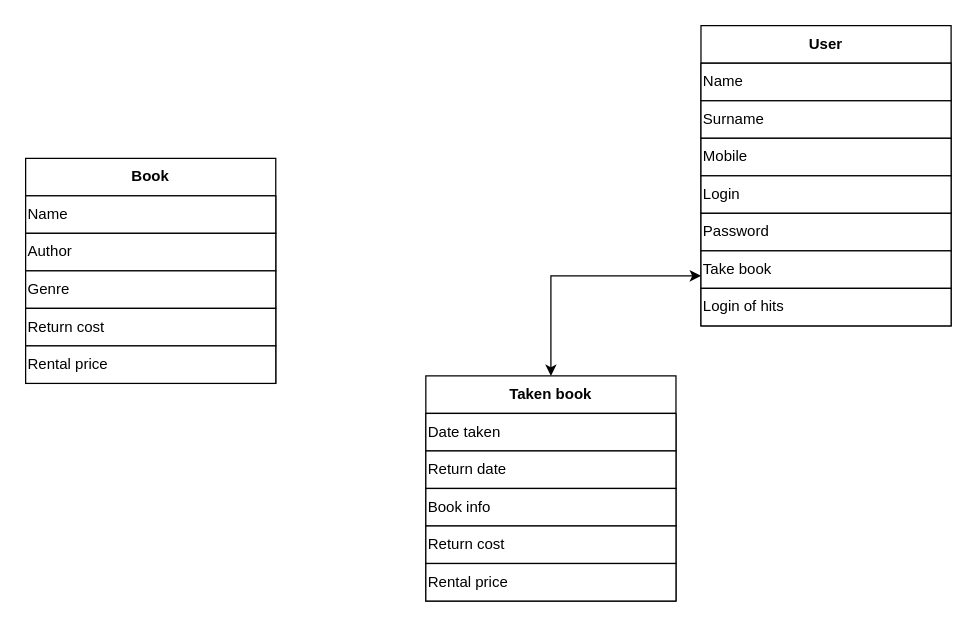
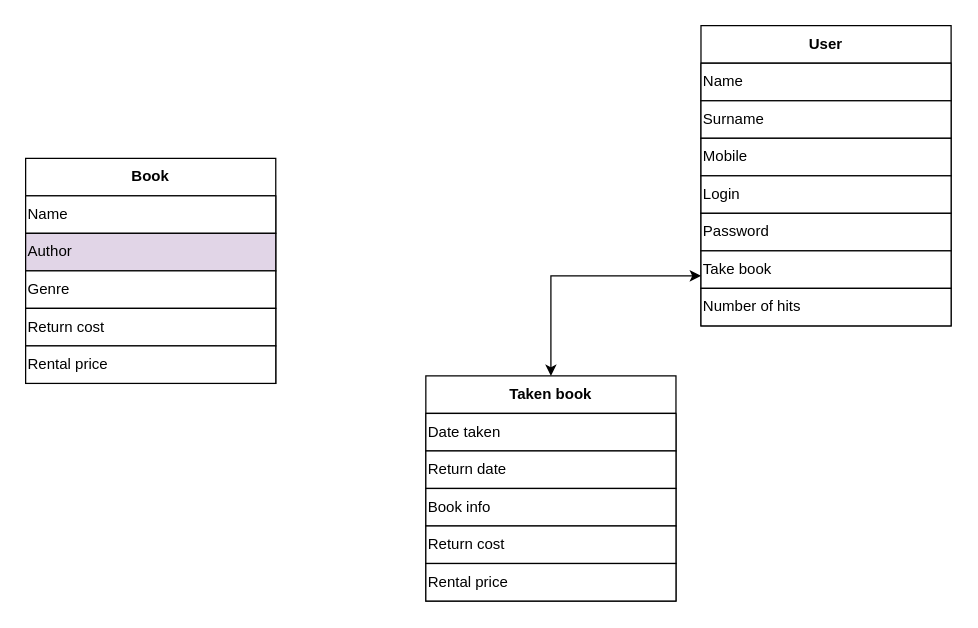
node "Author": fillcolor #ffffff -> #e1d5e7
node "Login of hits": label "Login of hits" -> "Number of hits"
